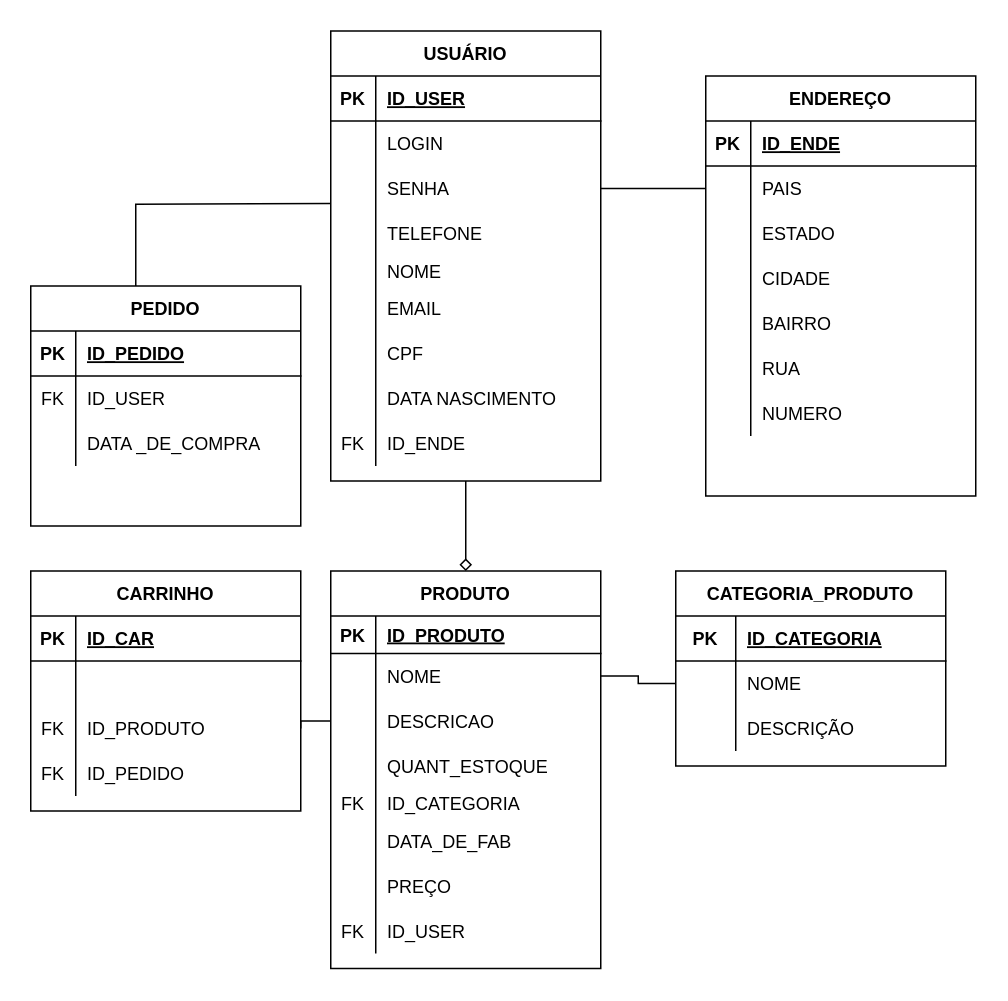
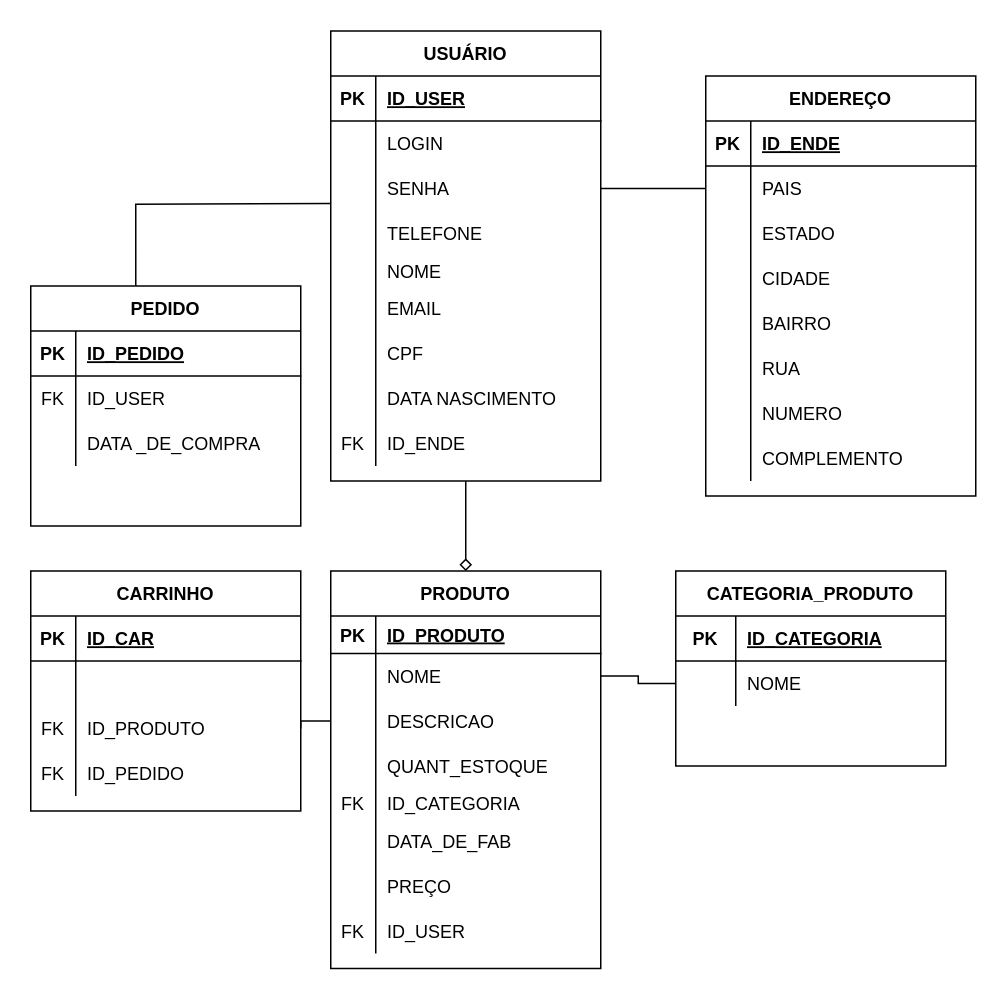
node "COMPLEMENTO": added
node "DESCRIÇÃO": removed
